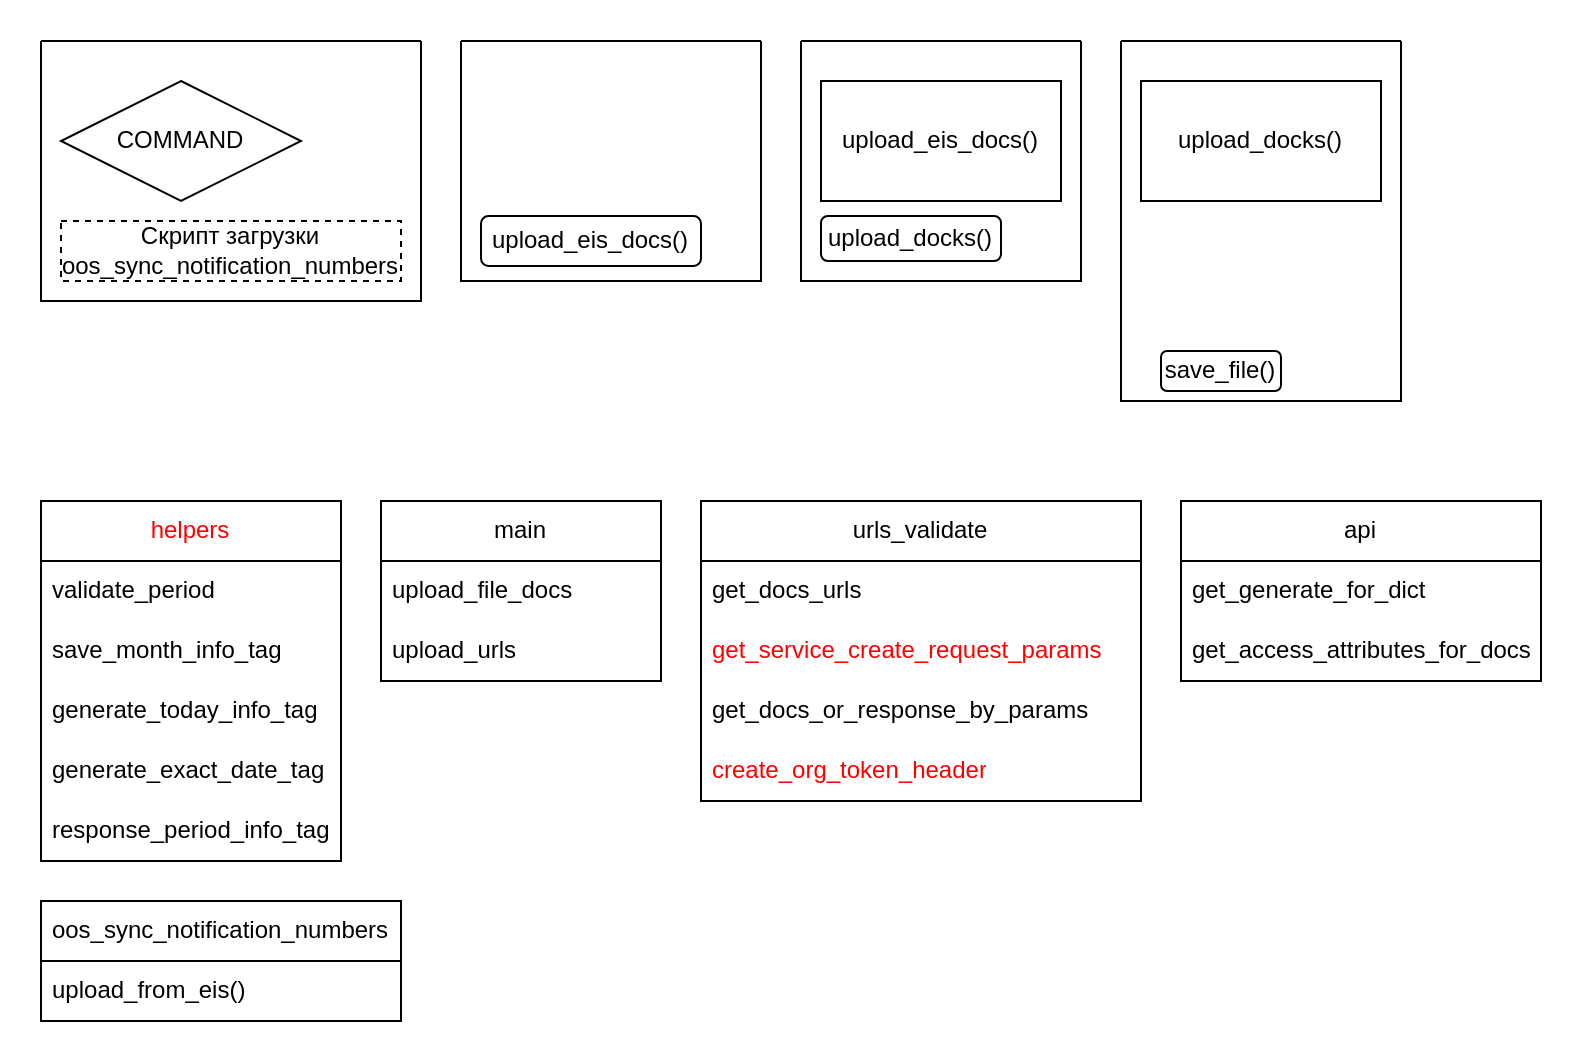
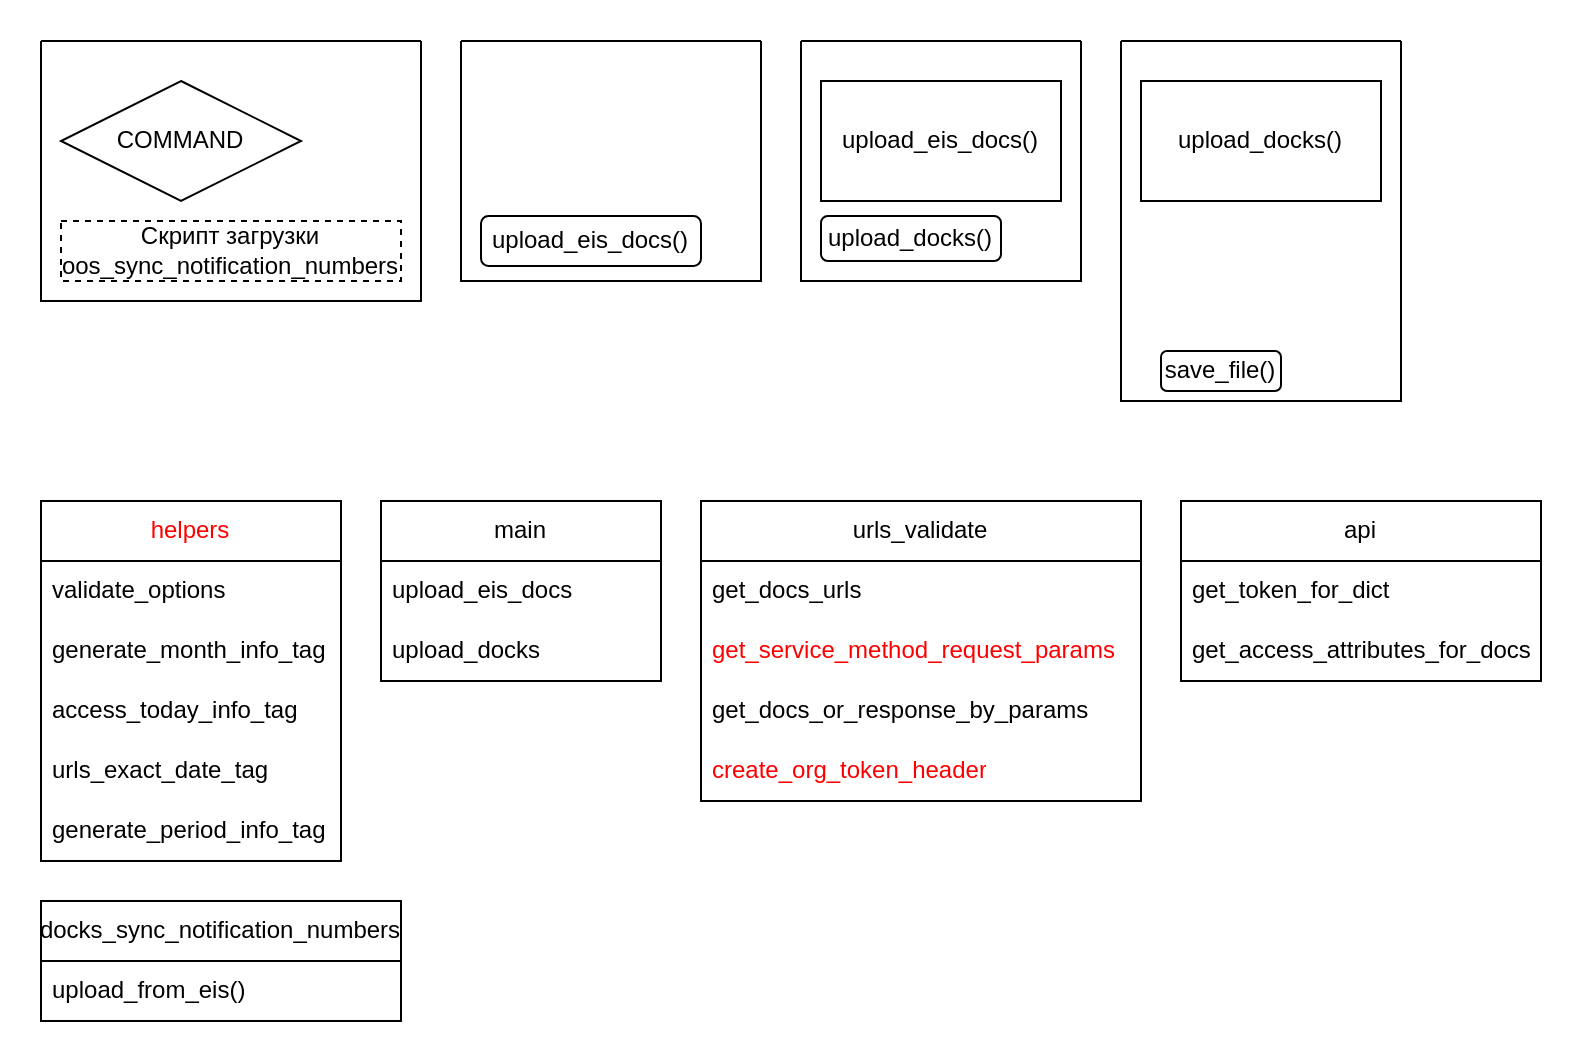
node "validate_period": label "validate_period" -> "validate_options"
node "upload_file_docs": label "upload_file_docs" -> "upload_eis_docs"
node "get_generate_for_dict": label "get_generate_for_dict" -> "get_token_for_dict"
node "save_month_info_tag": label "save_month_info_tag" -> "generate_month_info_tag"
node "upload_urls": label "upload_urls" -> "upload_docks"
node "get_service_create_request_params": label "get_service_create_request_params" -> "get_service_method_request_params"
node "generate_today_info_tag": label "generate_today_info_tag" -> "access_today_info_tag"
node "generate_exact_date_tag": label "generate_exact_date_tag" -> "urls_exact_date_tag"
node "response_period_info_tag": label "response_period_info_tag" -> "generate_period_info_tag"
node "oos_sync_notification_numbers": label "oos_sync_notification_numbers" -> "docks_sync_notification_numbers"
